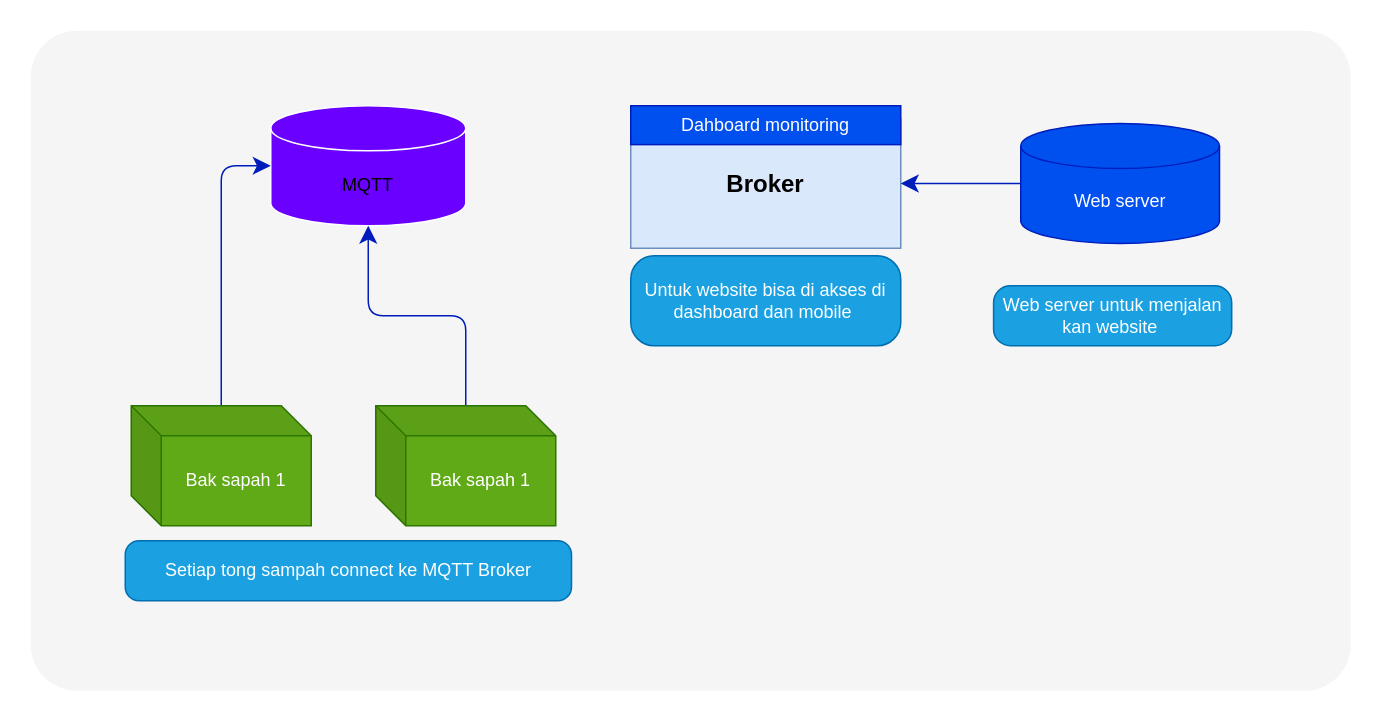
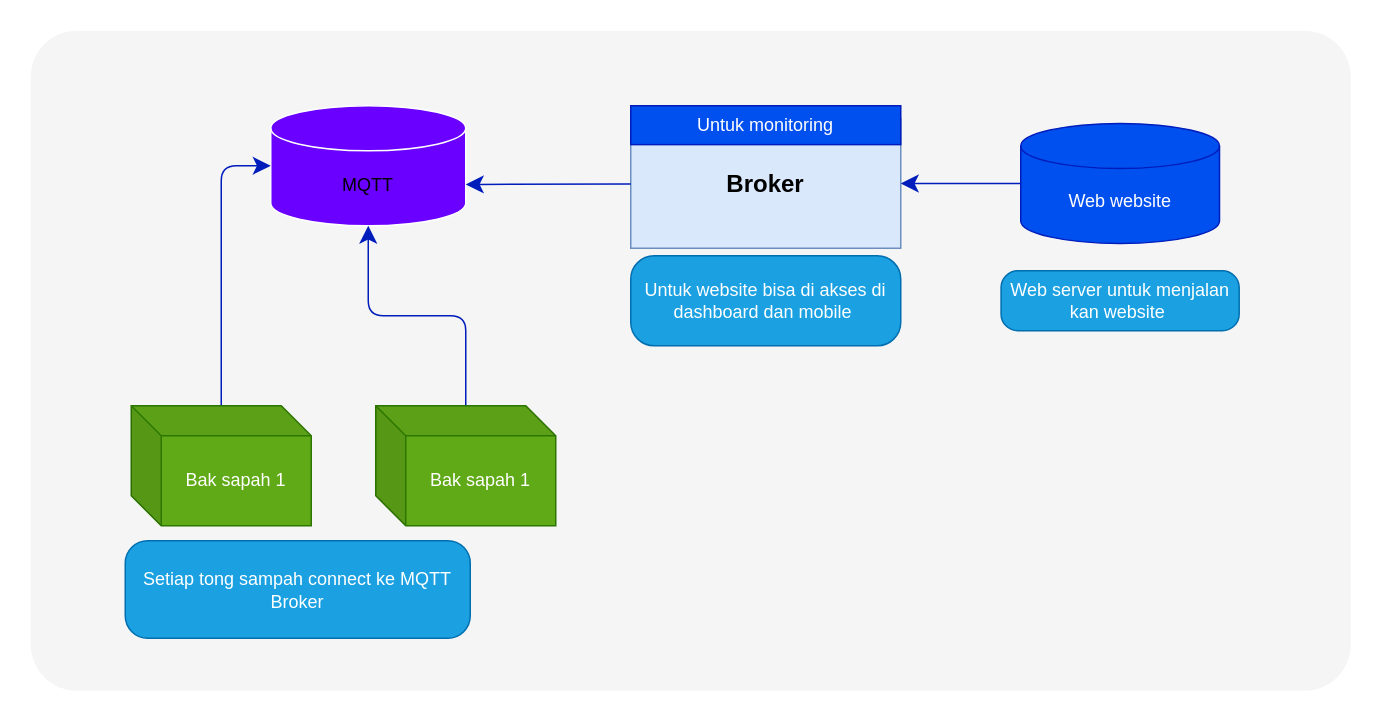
node "Dahboard monitoring": label "Dahboard monitoring" -> "Untuk monitoring"
edge "Broker" -> "MQTT": added
node "Web server": label "Web server" -> "Web website"
node "Web server untuk menjalan kan website": moved (1113, 316) -> (1120, 301)
node "Setiap tong sampah connect ke MQTT Broker": size 446x60 -> 345x98
